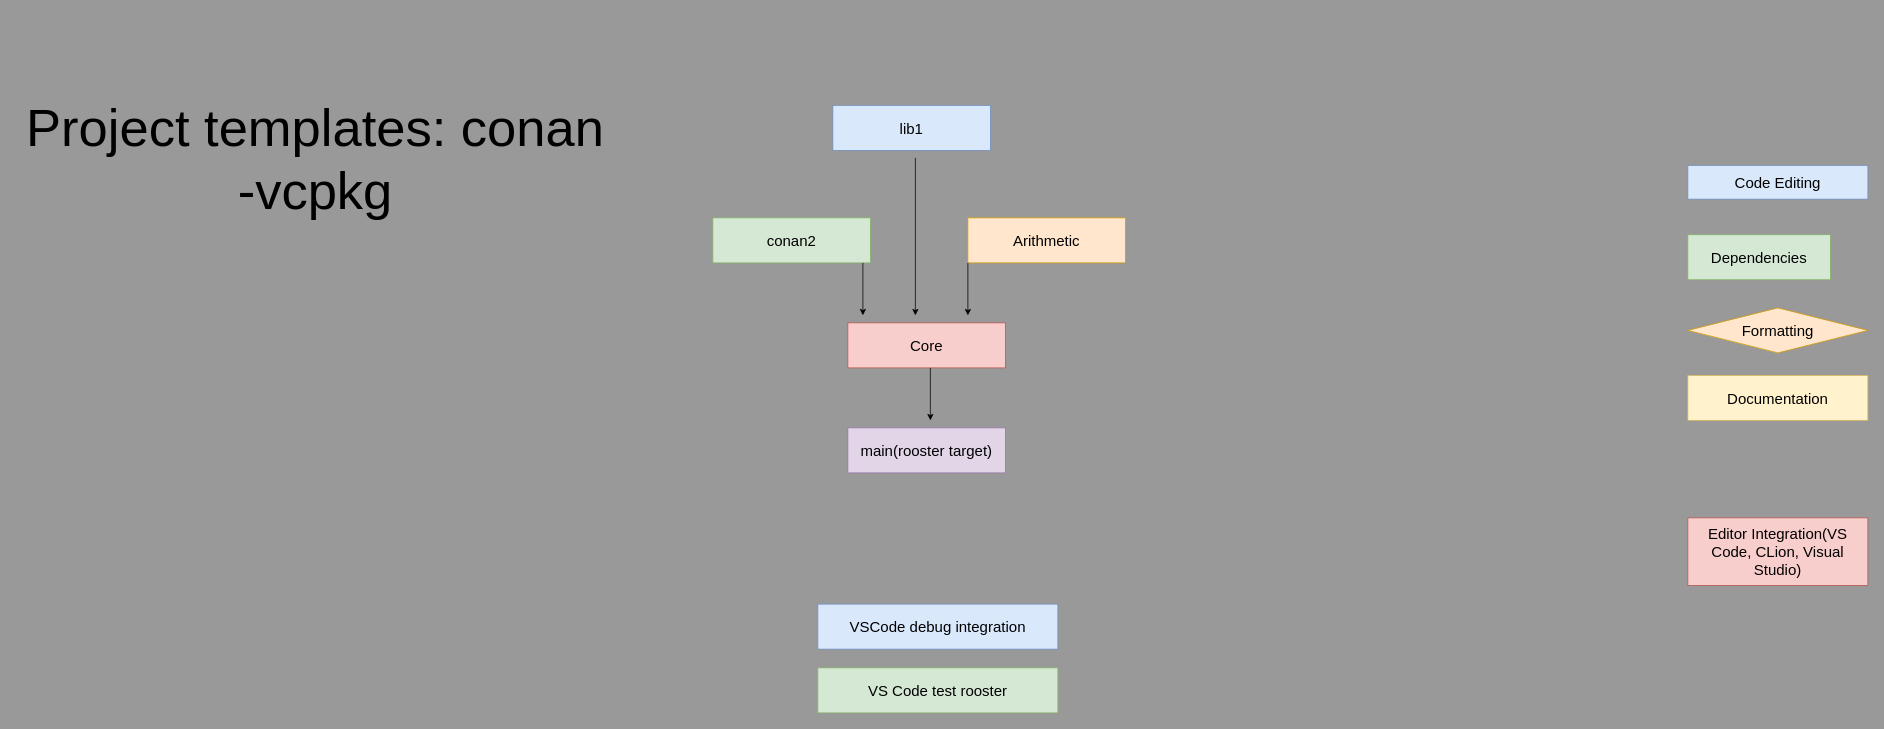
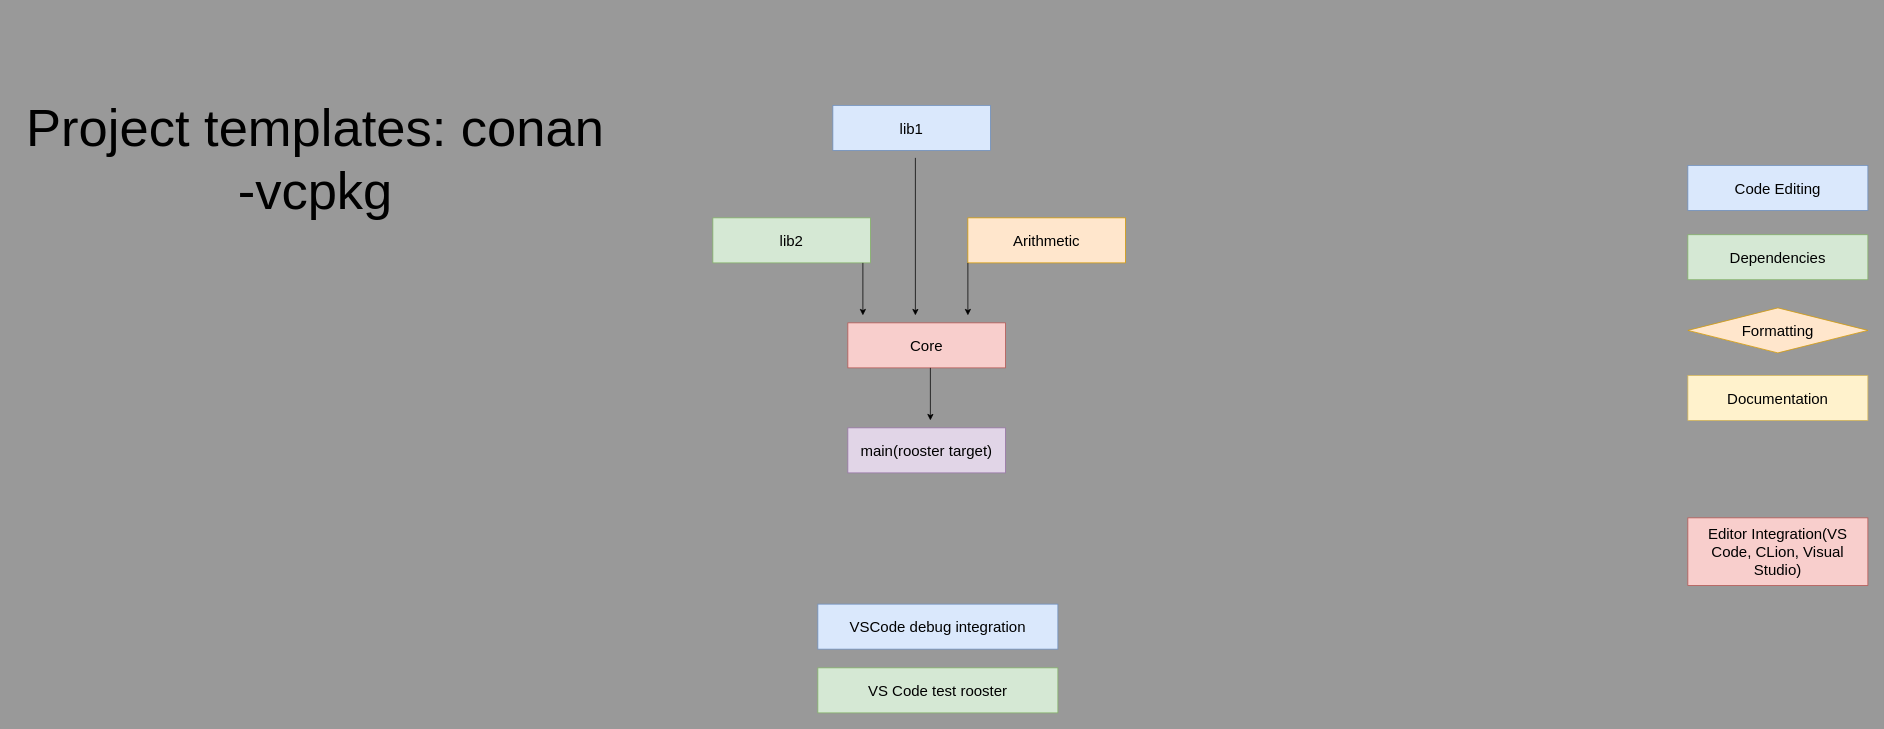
node "Code Editing": size 180x34 -> 180x45
node "conan2": label "conan2" -> "lib2"
node "Dependencies": size 143x45 -> 180x45
